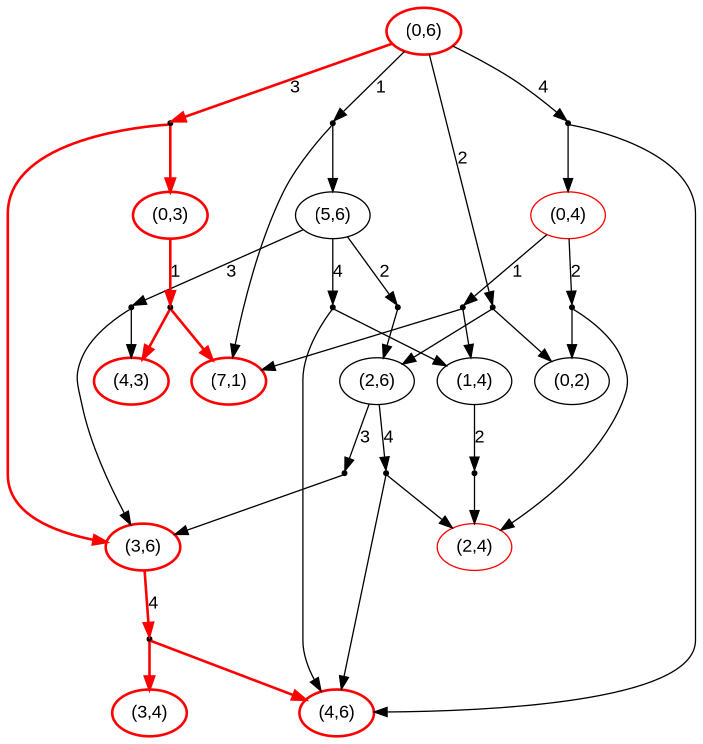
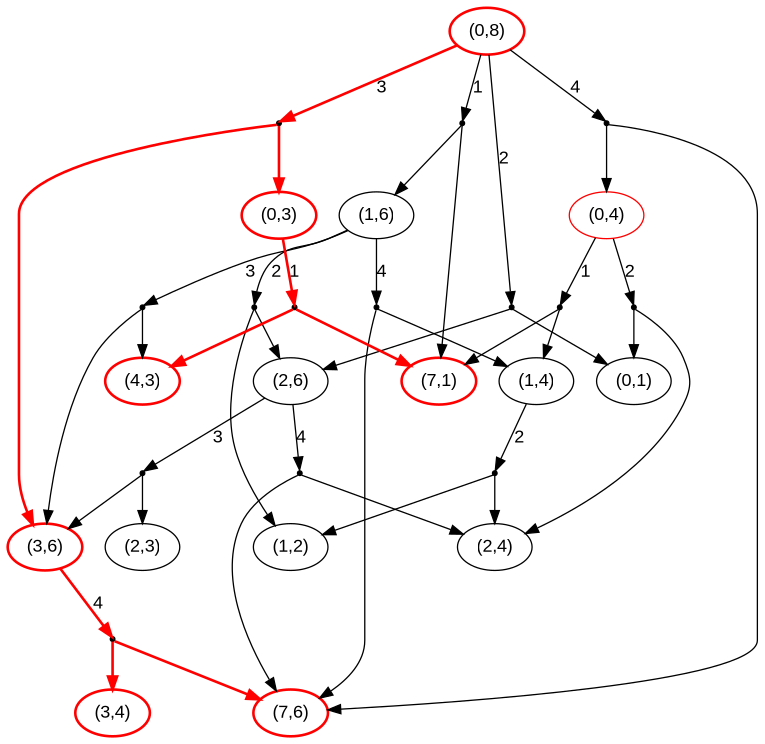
node "(0,6)": label "(0,6)" -> "(0,8)"
node "(5,6)": label "(5,6)" -> "(1,6)"
node "(0,2)": label "(0,2)" -> "(0,1)"
node "(2,3)": added
node "(1,2)": added
node "(2,4)": color red -> black
node "(4,6)": label "(4,6)" -> "(7,6)"
